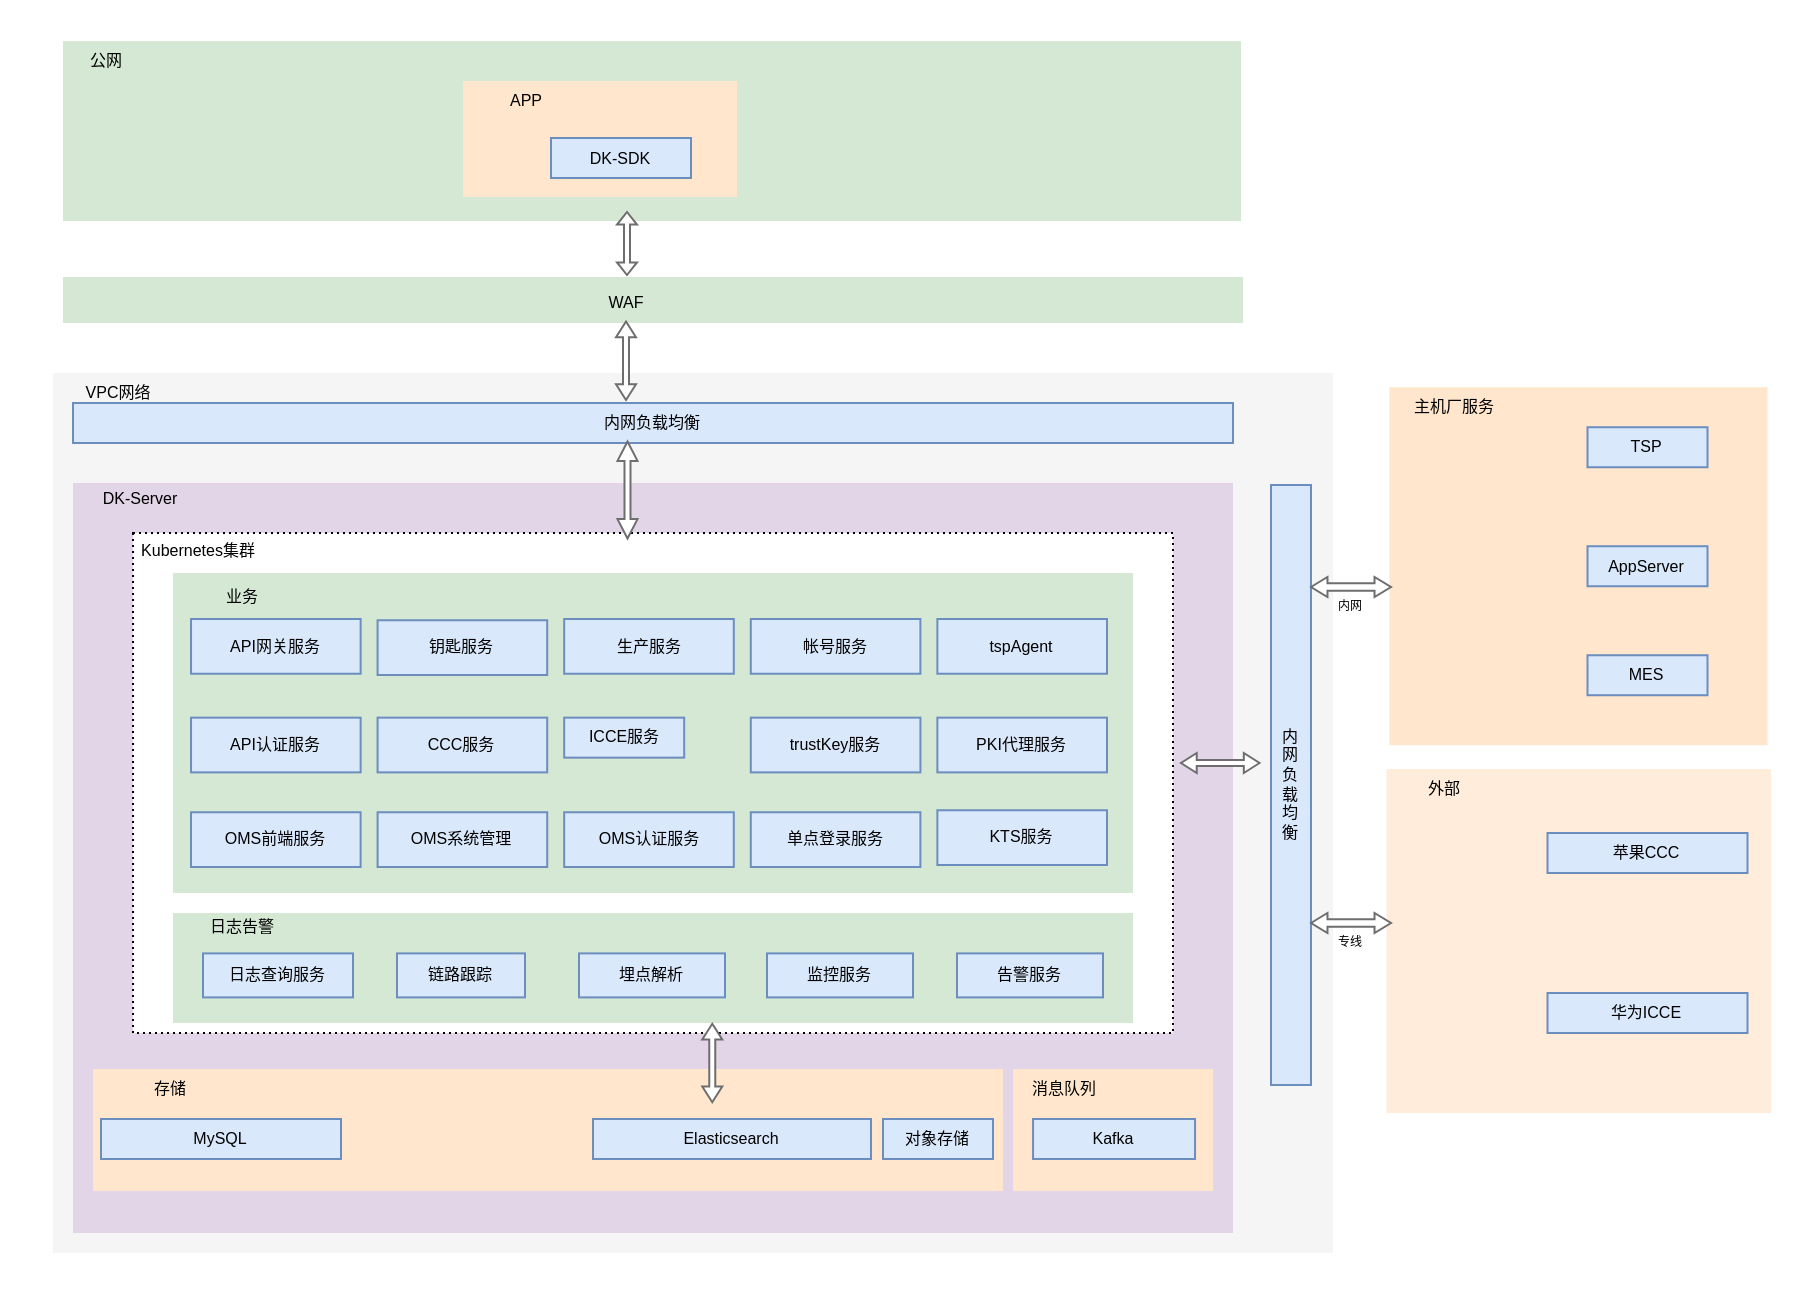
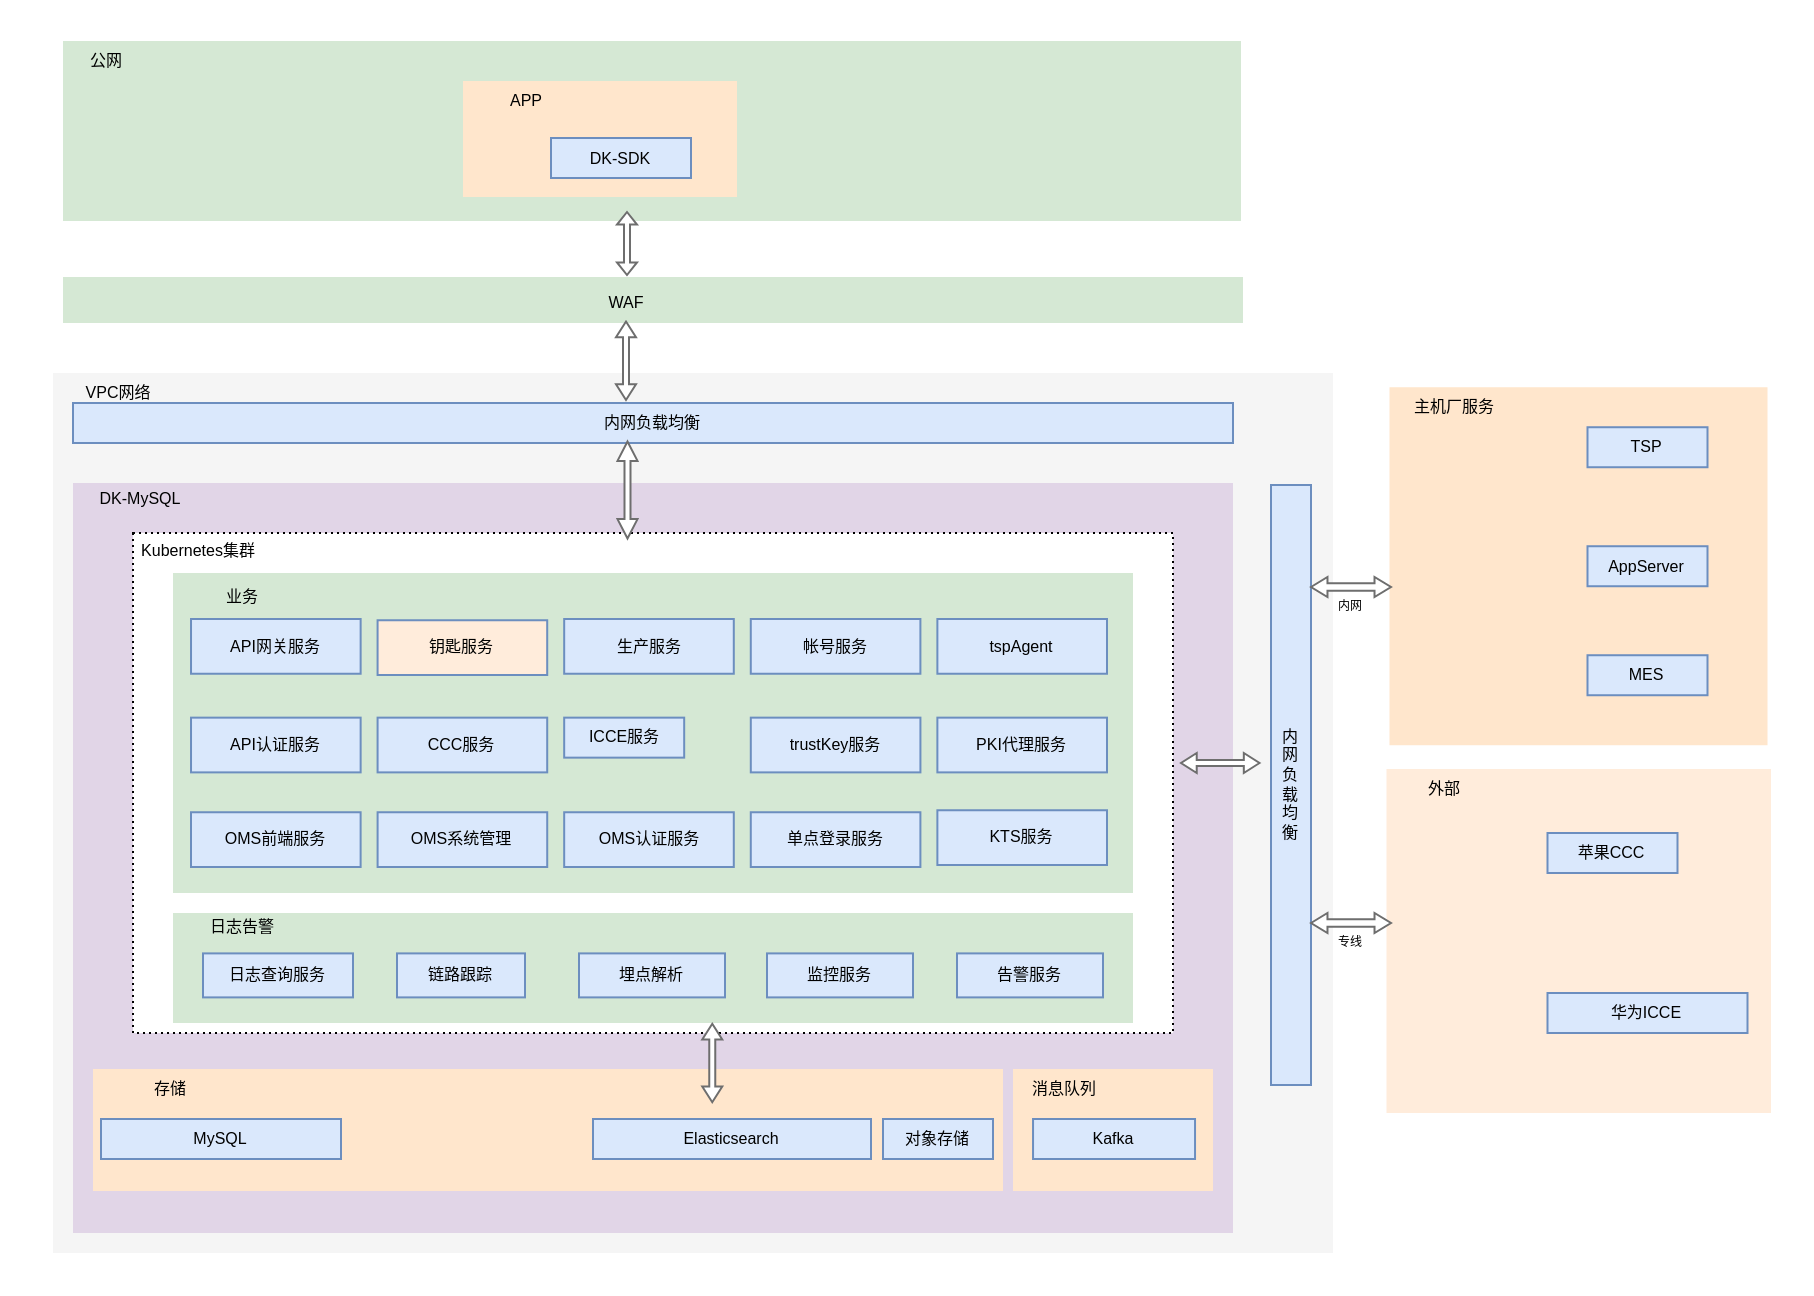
node "DK-Server": label "DK-Server" -> "DK-MySQL"
node "钥匙服务": fillcolor #dae8fc -> #ffecdb
node "苹果CCC": size 200x40 -> 130x40
